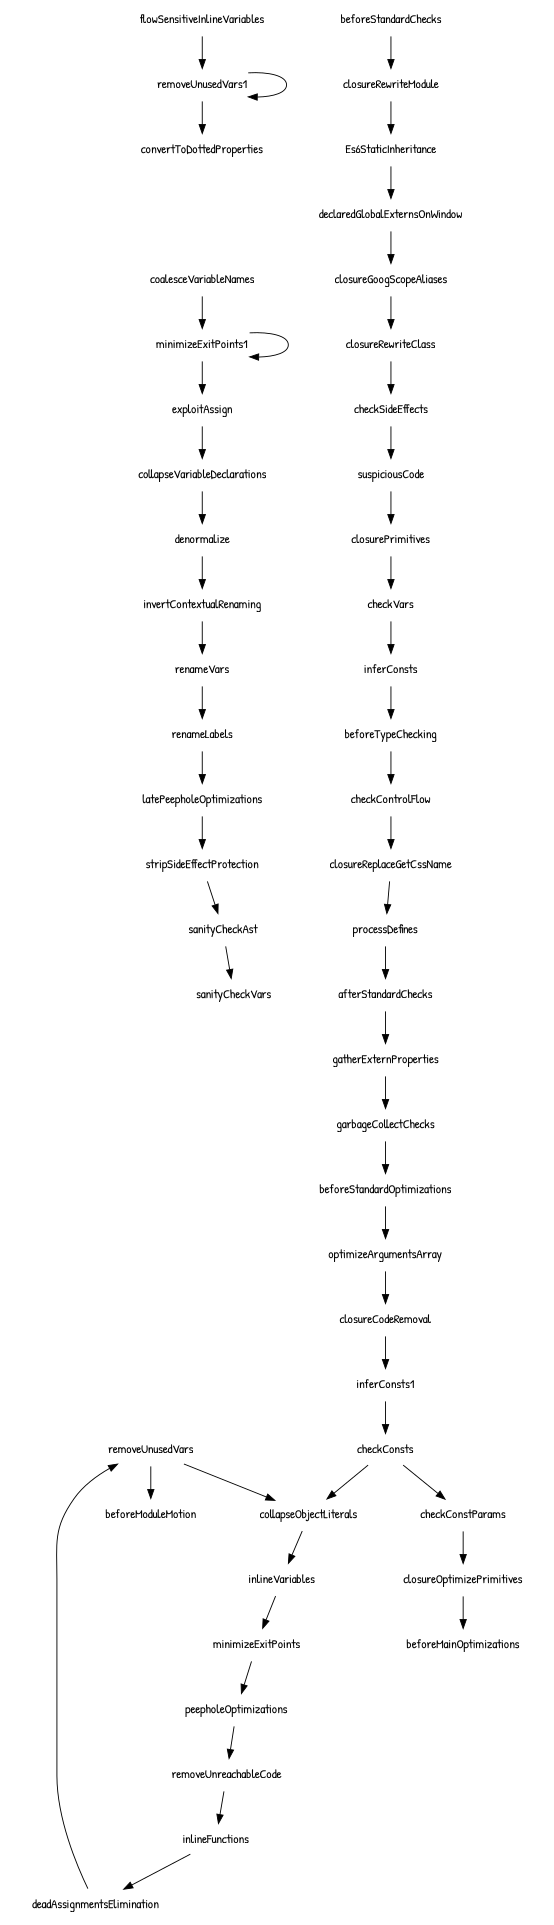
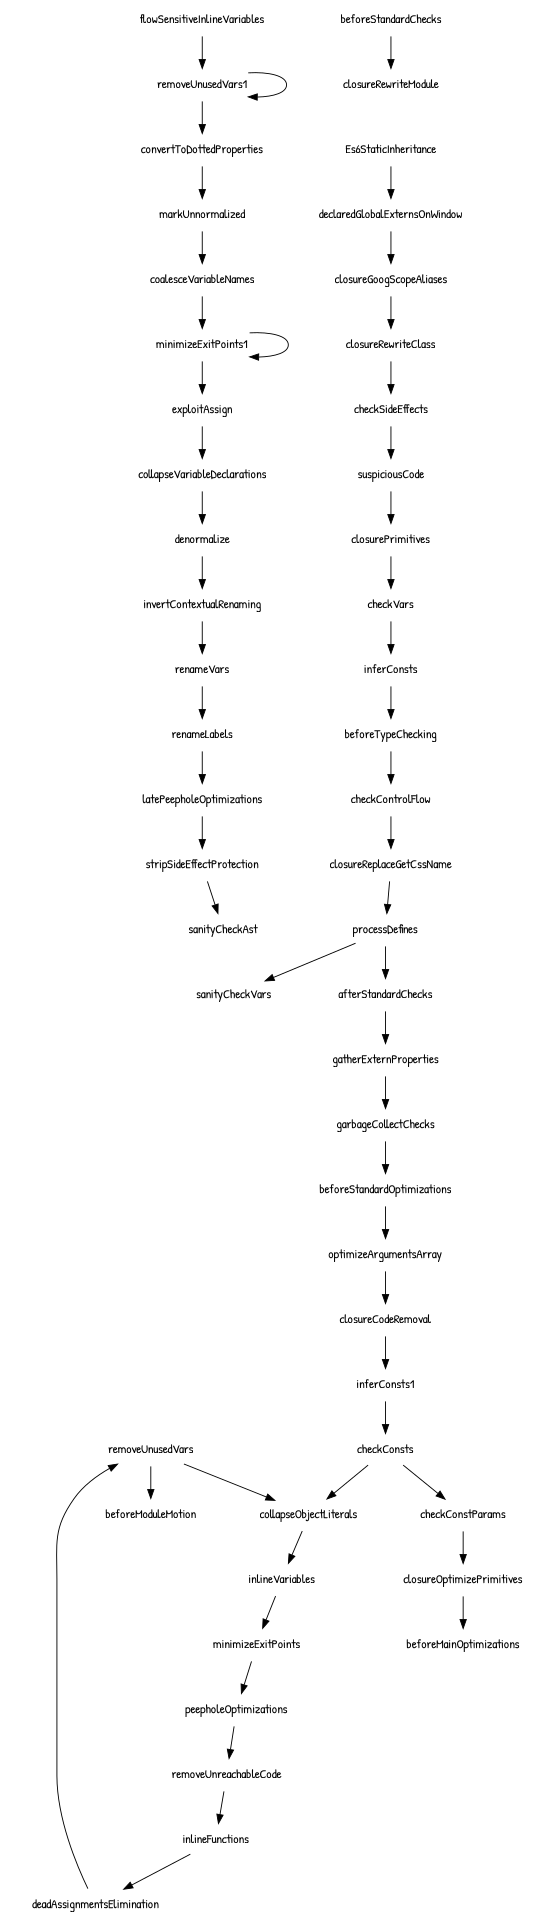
edge "closureRewriteModule" -> "Es6StaticInheritance": removed
node "markUnnormalized": added
edge "sanityCheckAst" -> "sanityCheckVars": now "processDefines" -> "sanityCheckVars"
